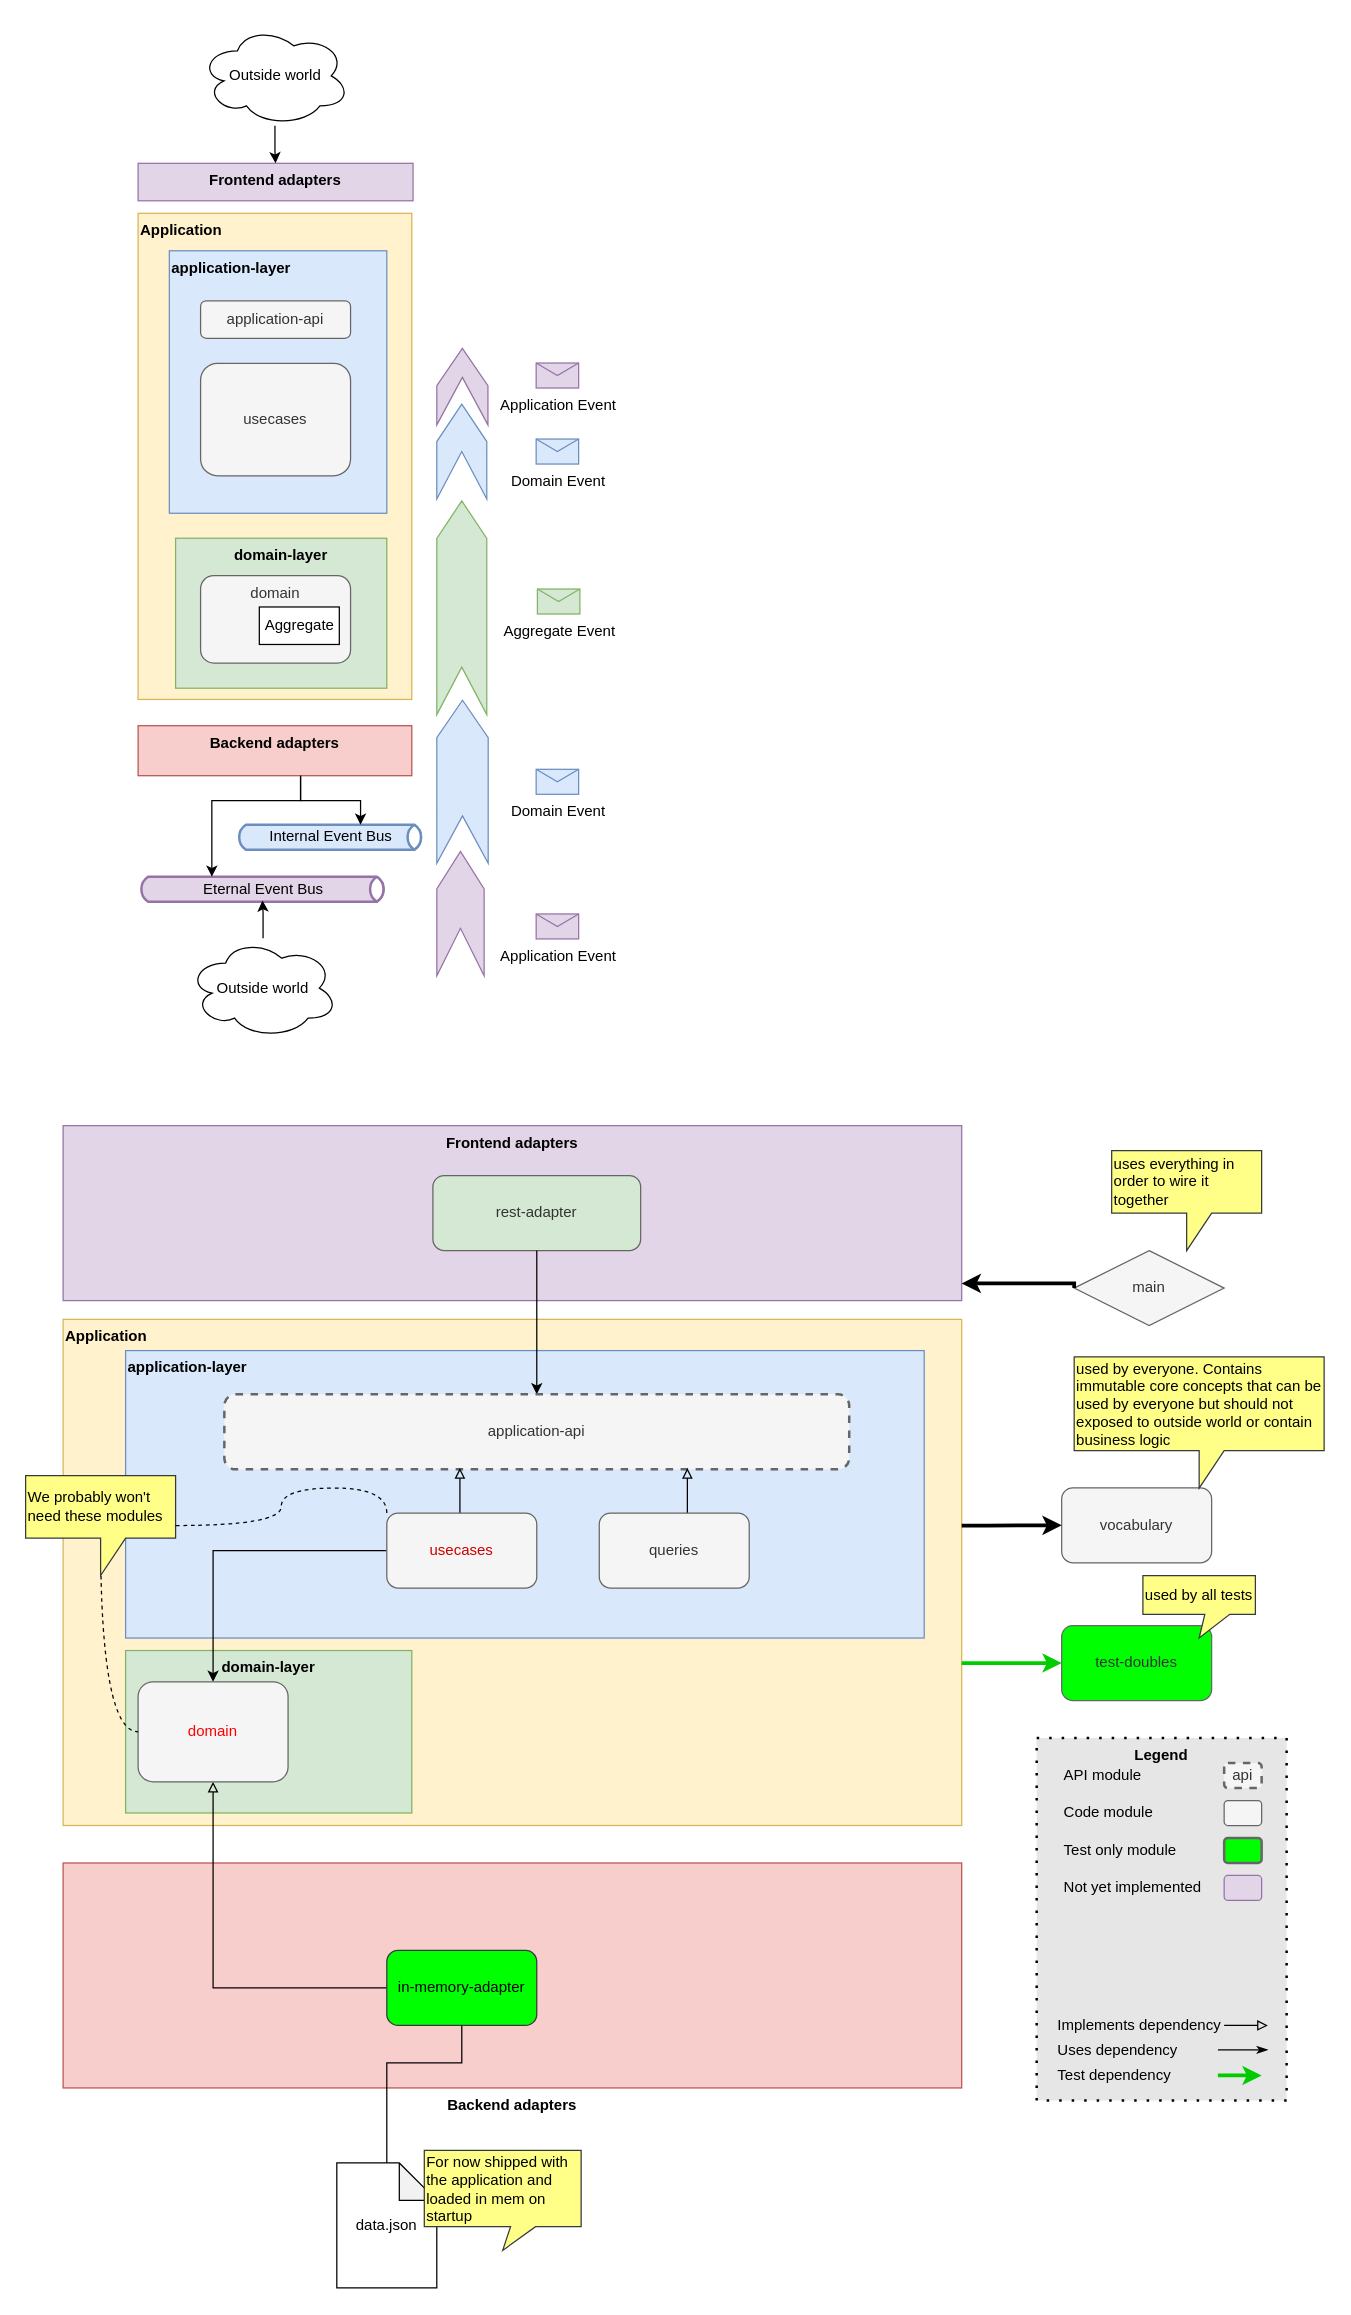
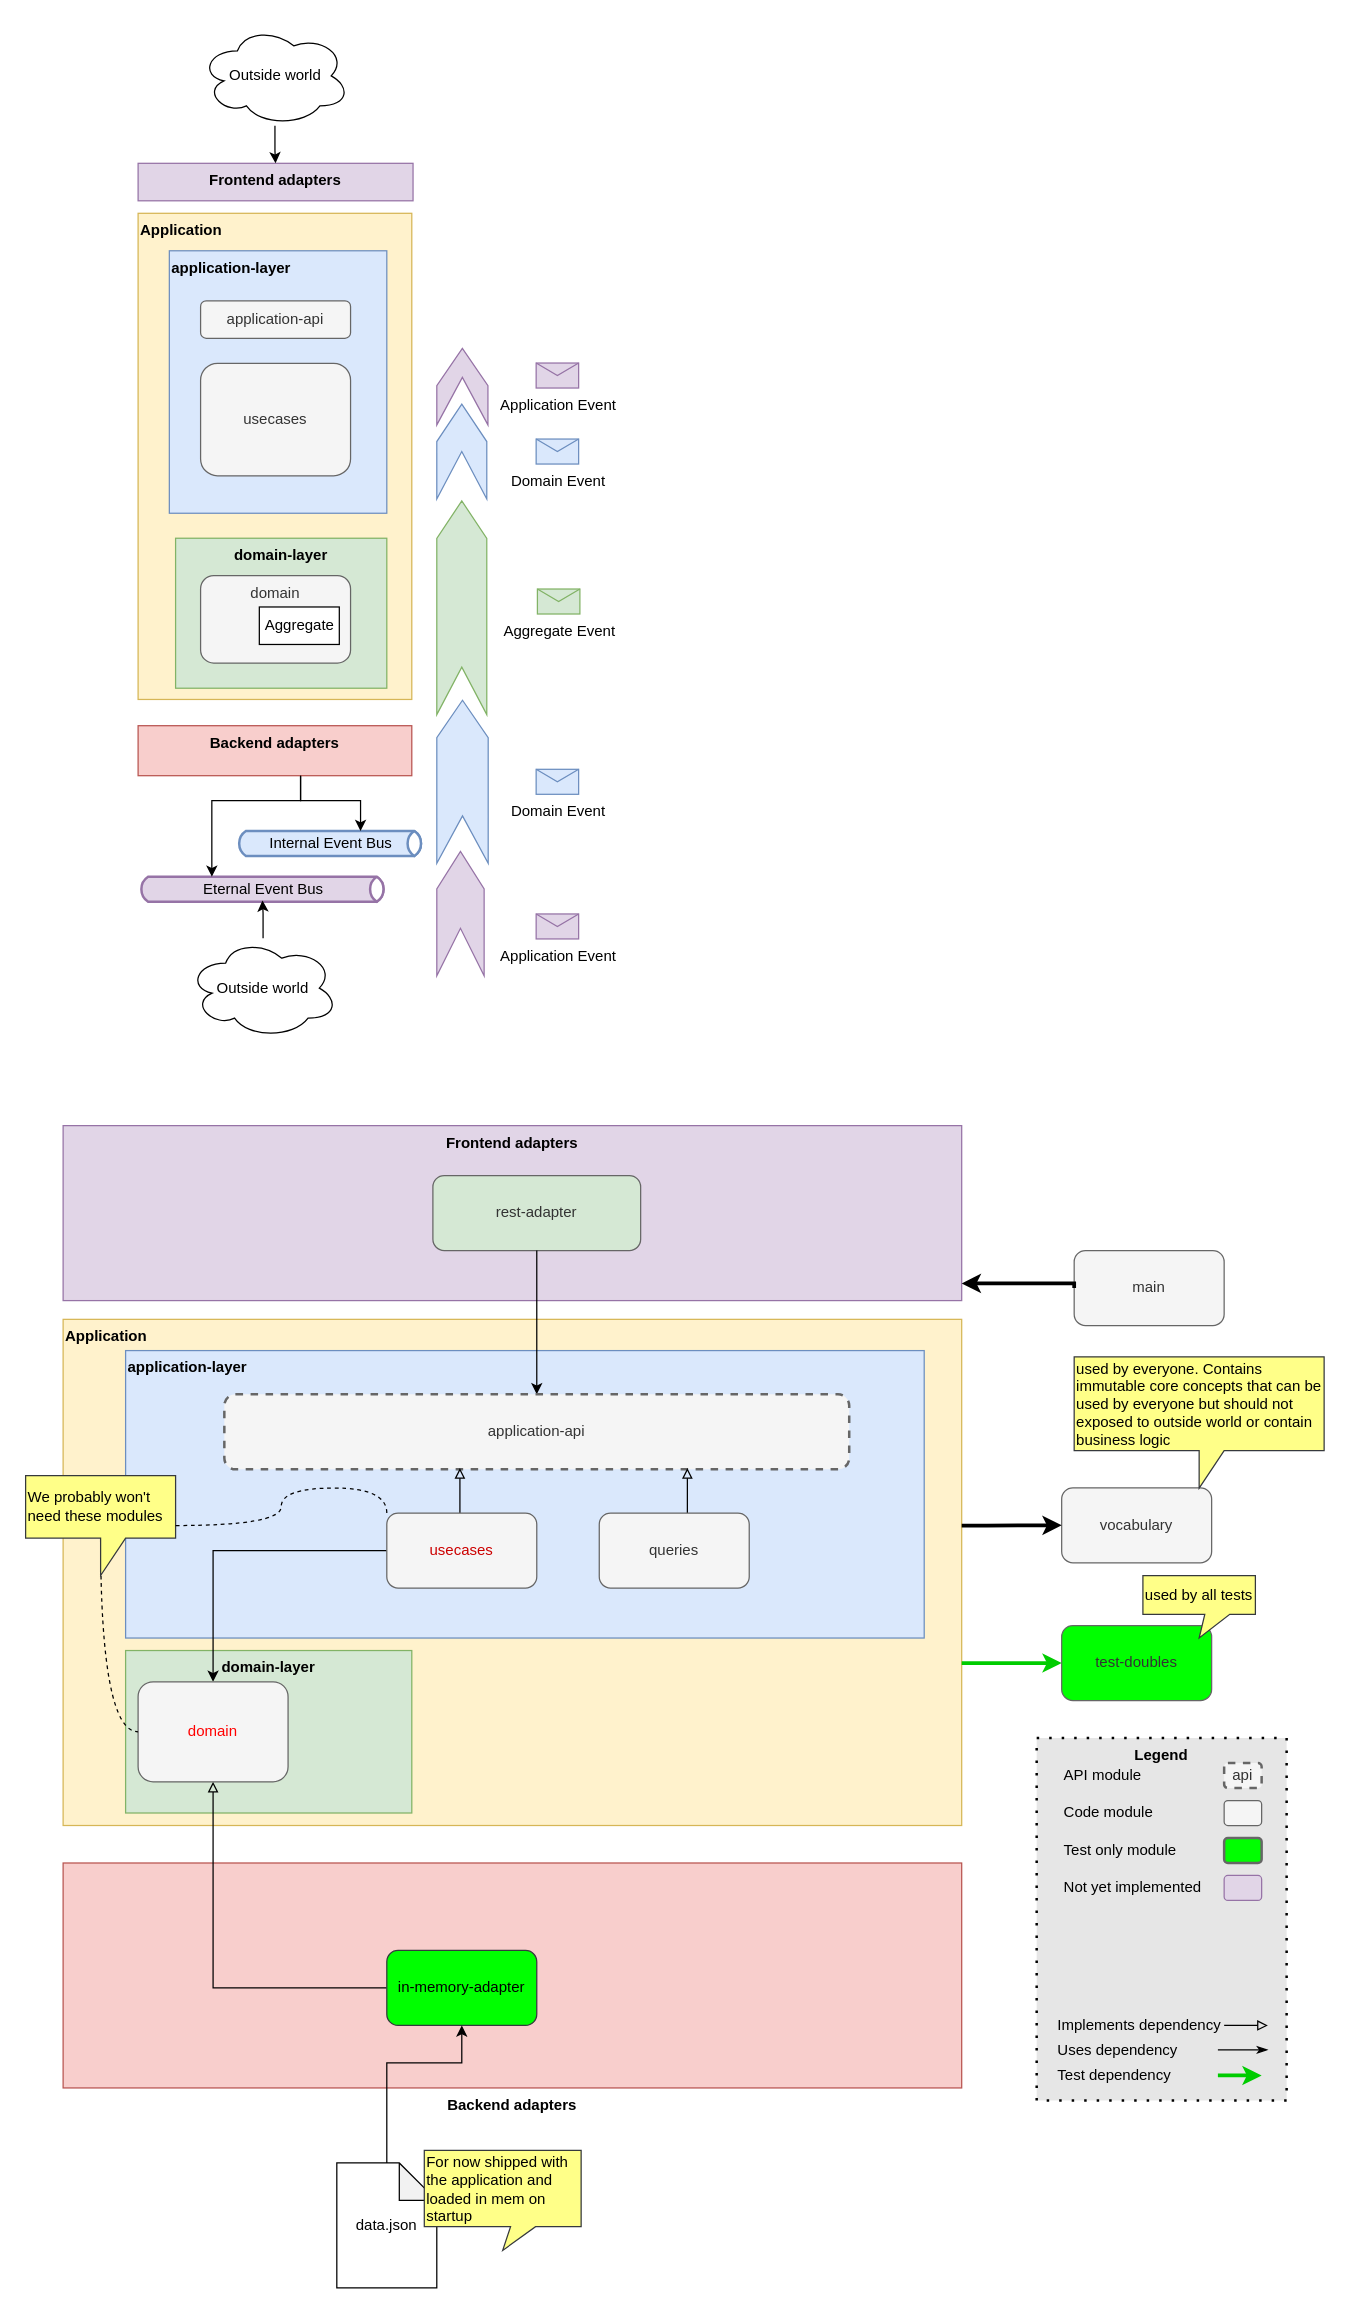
node "Internal Event Bus": size 188x25 -> 188x38
node "uses everything in order to wire it together": removed
node "main": shape diamond -> rounded rectangle
edge "in-memory-adapter" -- "data.json": arrowhead none -> classic
